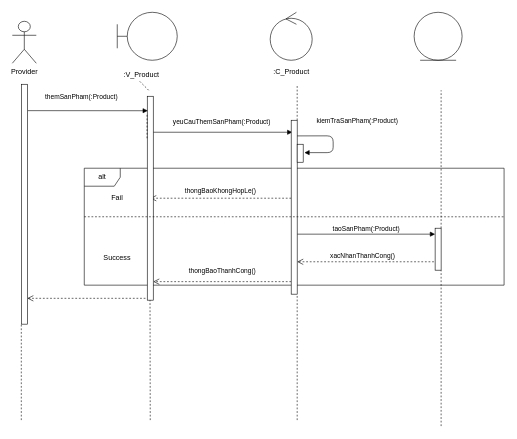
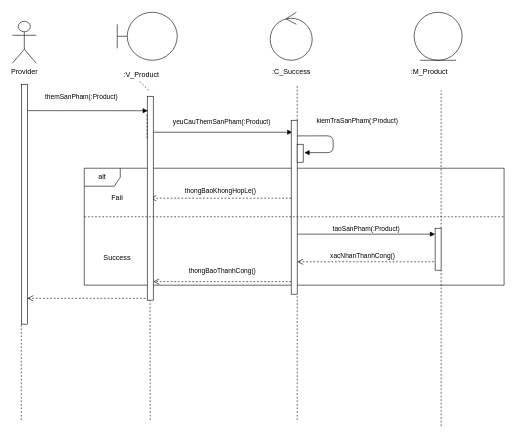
node ":C_Product": label ":C_Product" -> ":C_Success"
node ":M_Product": added
